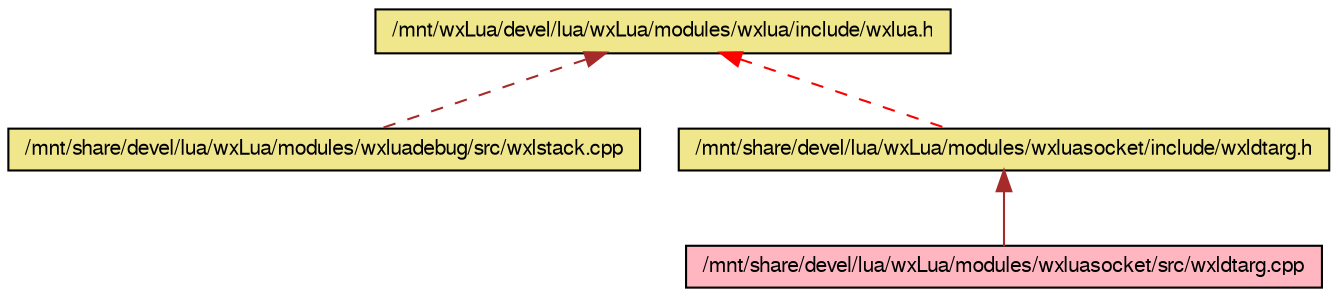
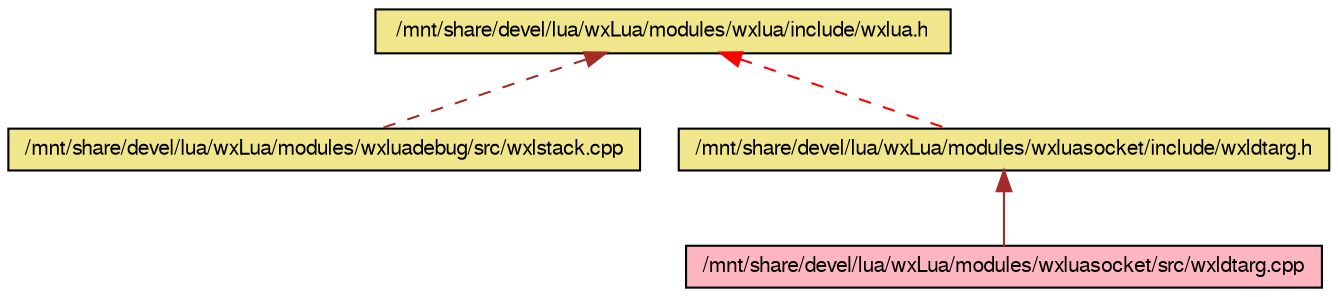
node "/mnt/wxLua/devel/lua/wxLua/modules/wxlua/include/wxlua.h": label "/mnt/wxLua/devel/lua/wxLua/modules/wxlua/include/wxlua.h" -> "/mnt/share/devel/lua/wxLua/modules/wxlua/include/wxlua.h"
